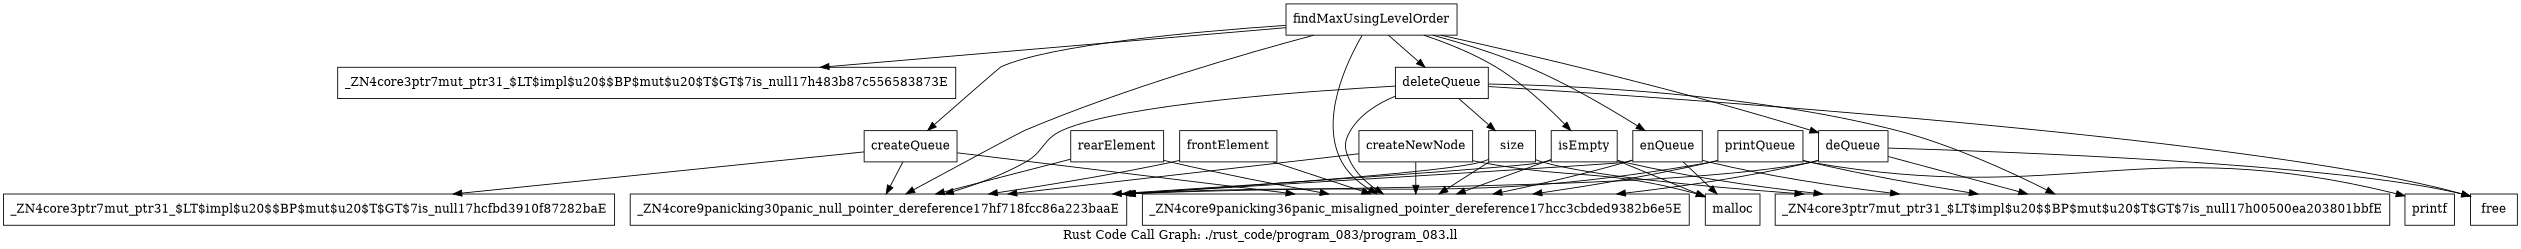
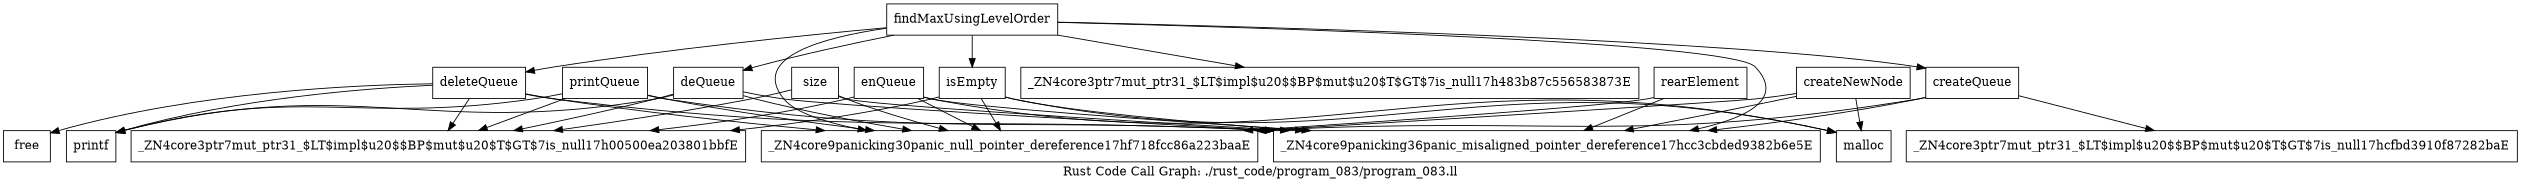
edge "findMaxUsingLevelOrder" -> "enQueue": removed
edge "deleteQueue" -> "size": now "deleteQueue" -> "printf"
node "frontElement": removed
edge "deQueue" -> "free": now "deQueue" -> "printf"
